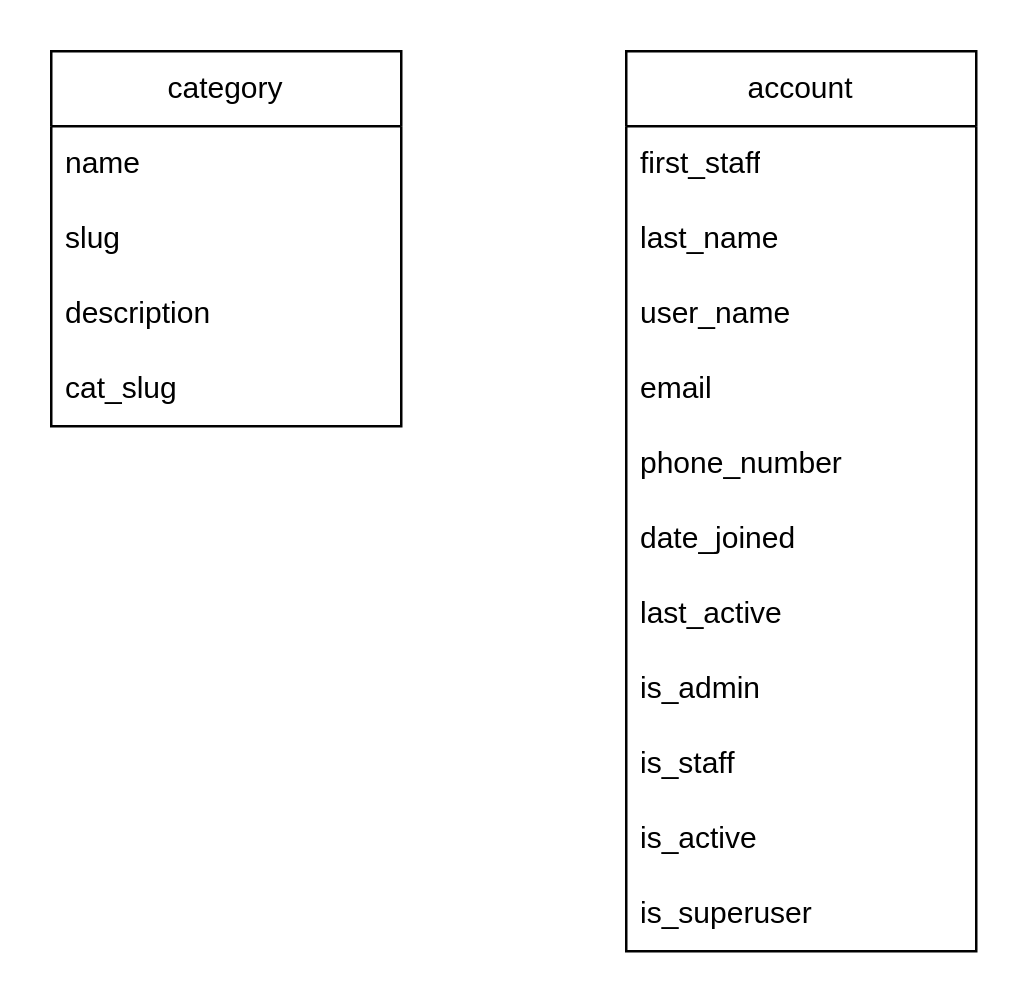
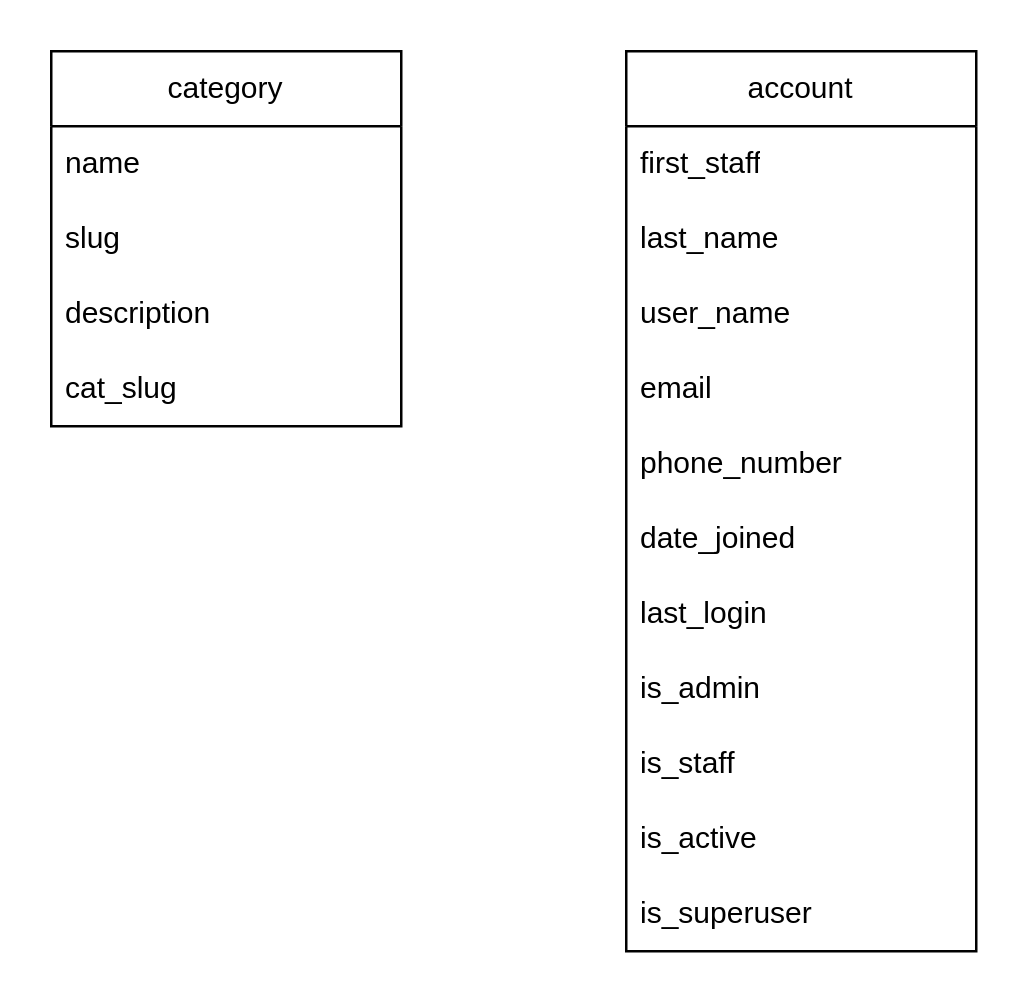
node "last_active": label "last_active" -> "last_login"
